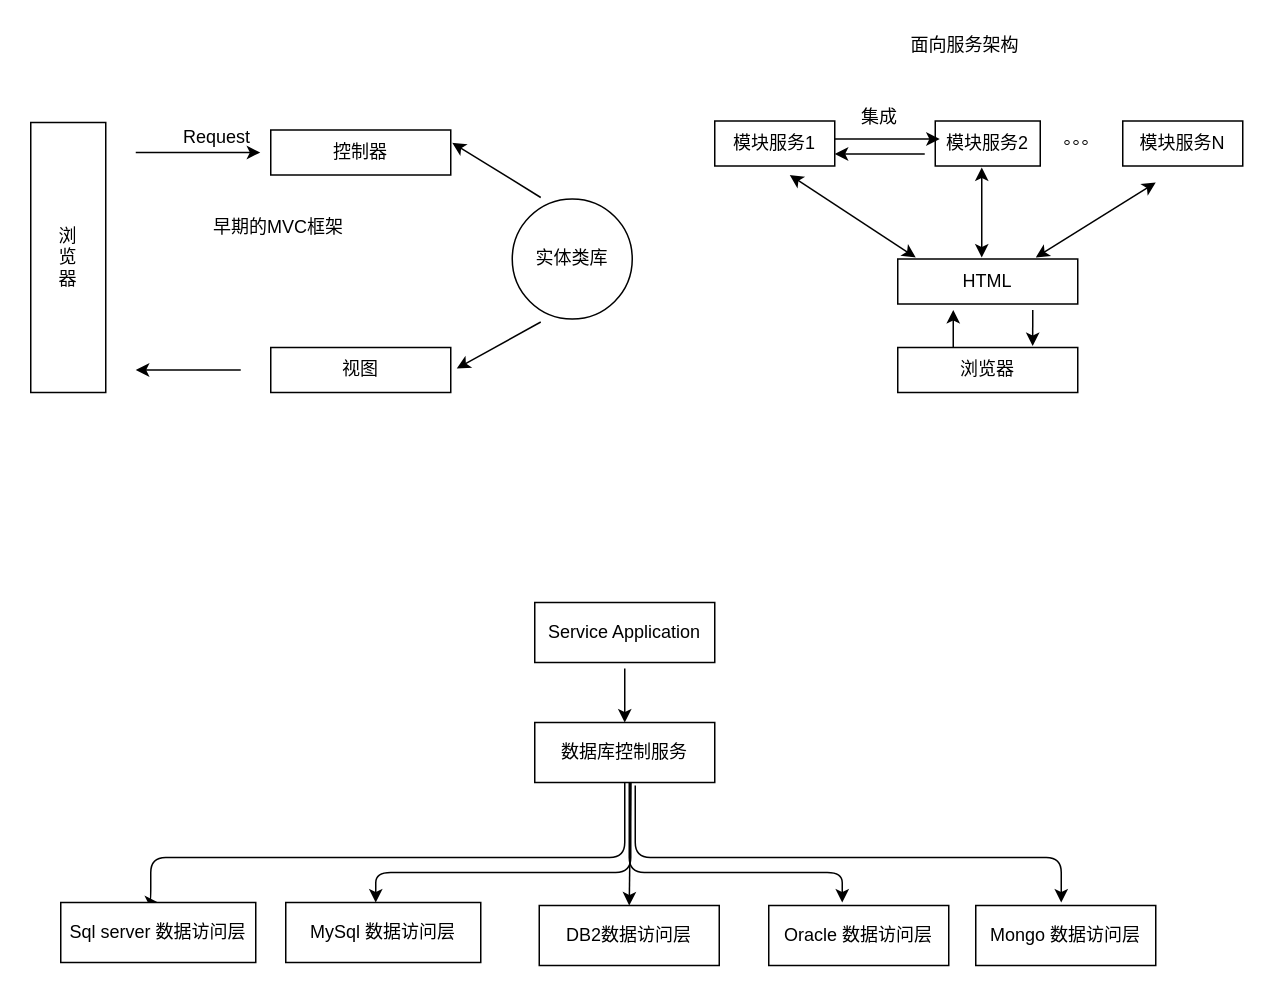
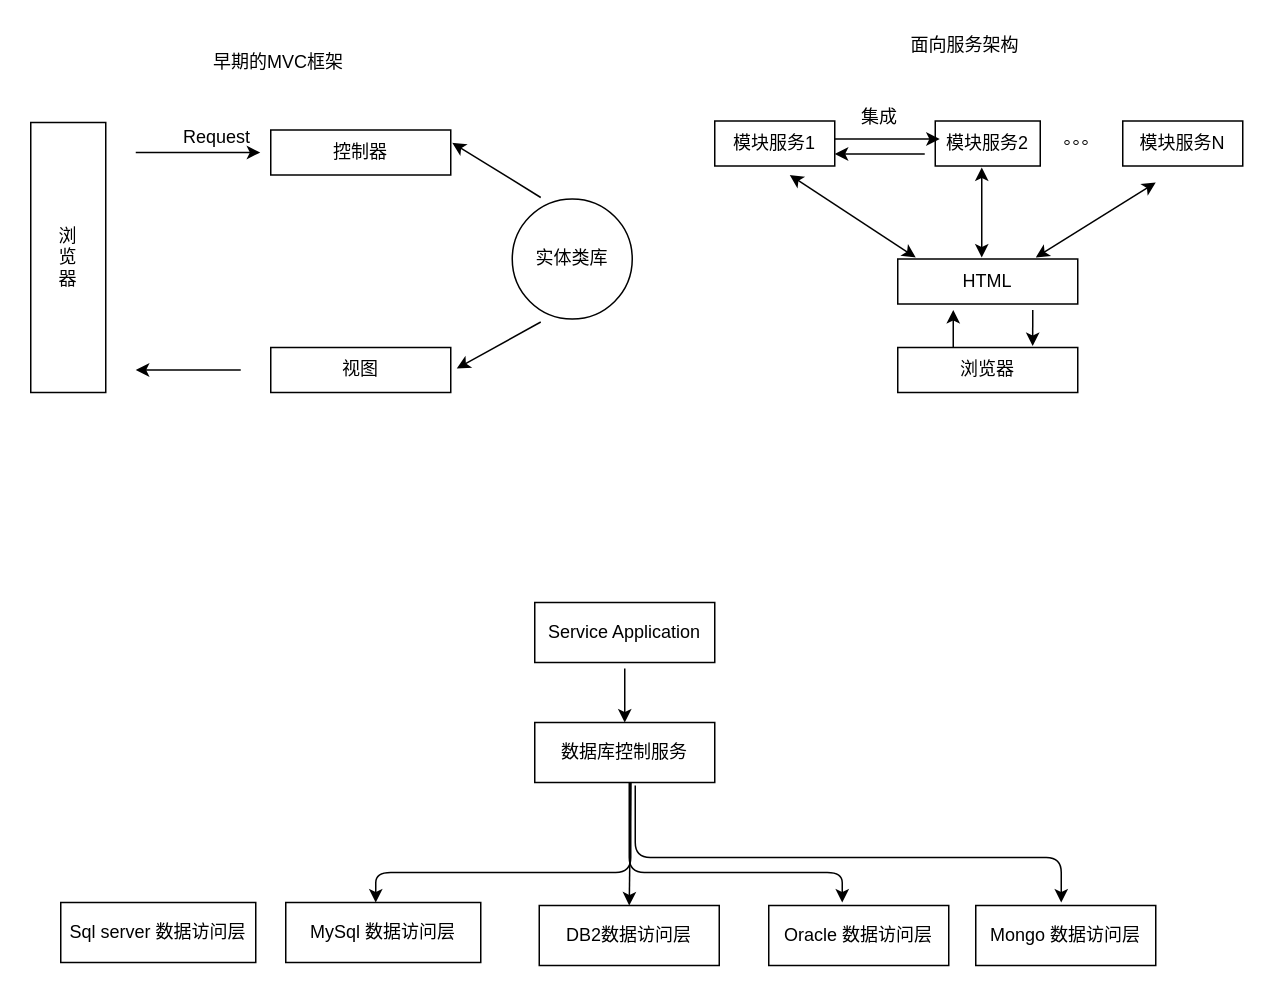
node "早期的MVC框架": moved (286, 227) -> (286, 62)
edge "数据库控制服务" -> "Sql server 数据访问层": removed
